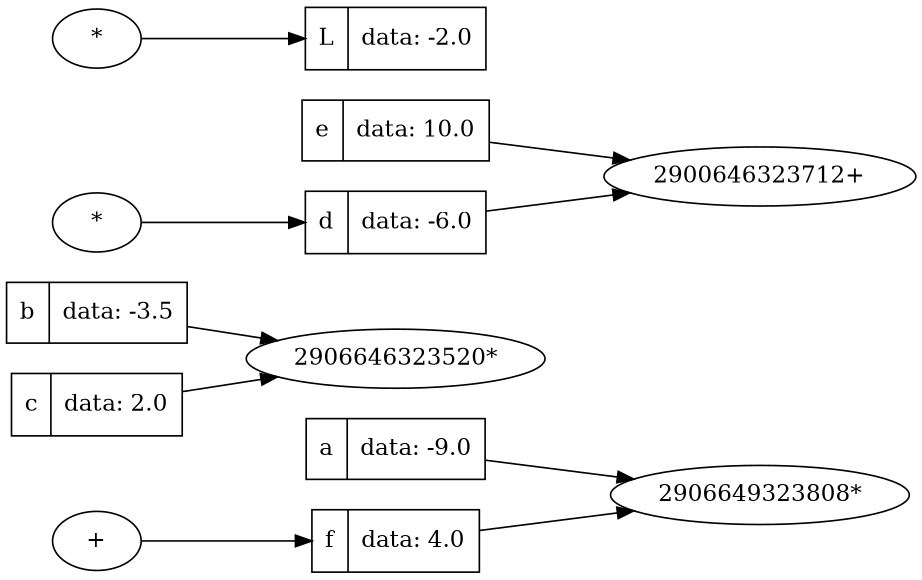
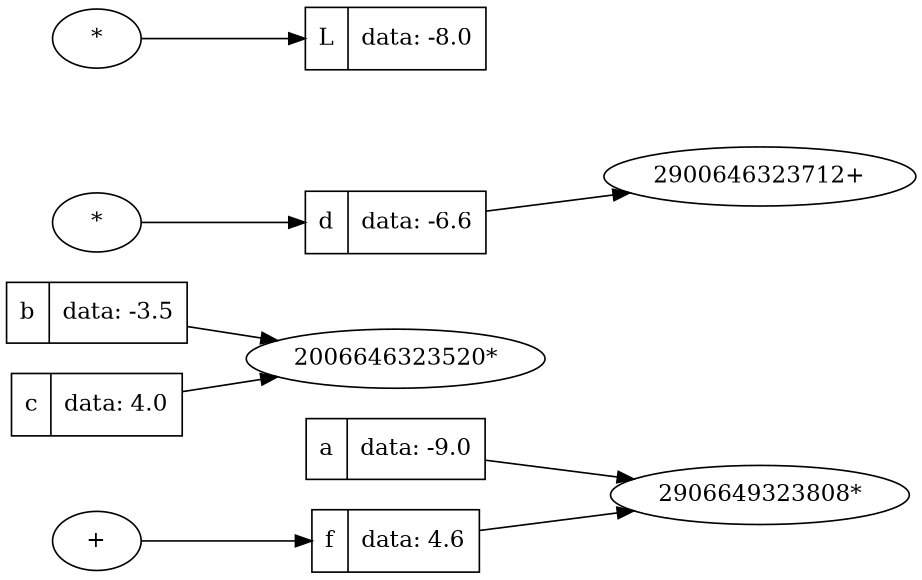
node "L": text "data: -2.0" -> "data: -8.0"
node "e": removed
node "d": text "data: -6.0" -> "data: -6.6"
node "2906646323520*": label "2906646323520*" -> "2006646323520*"
node "c": text "data: 2.0" -> "data: 4.0"
node "f": text "data: 4.0" -> "data: 4.6"
